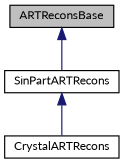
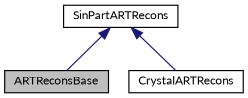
edge "SinPartARTRecons" -> "ARTReconsBase": reversed
